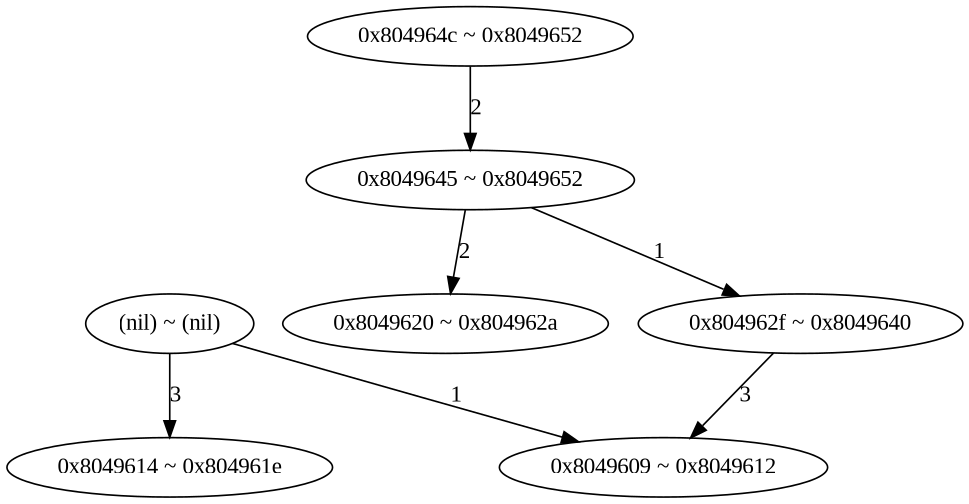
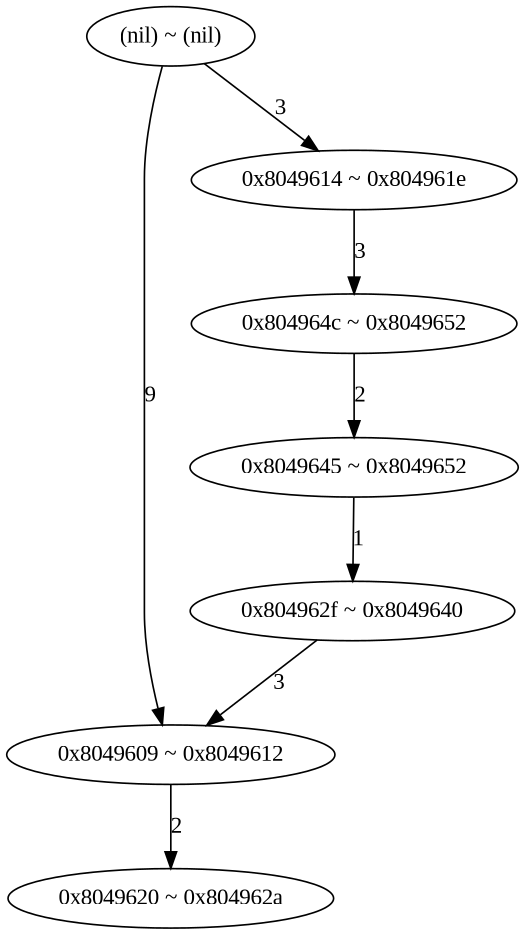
edge "0x8049614 ~ 0x804961e" -> "0x804964c ~ 0x8049652": added, label "3"
edge "0x8049645 ~ 0x8049652" -> "0x8049620 ~ 0x804962a": now "0x8049609 ~ 0x8049612" -> "0x8049620 ~ 0x804962a"
edge "(nil) ~ (nil)" -> "0x8049609 ~ 0x8049612": label "1" -> "9"
